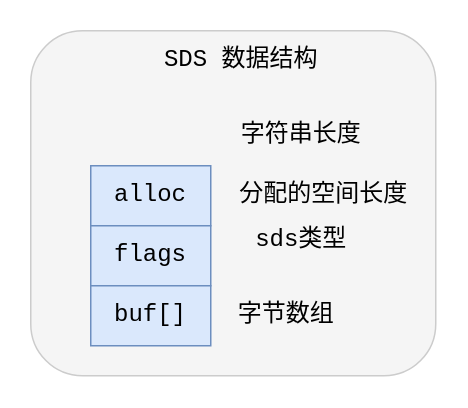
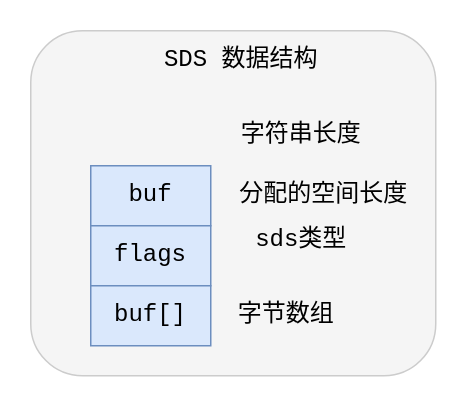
node "alloc": label "alloc" -> "buf"
